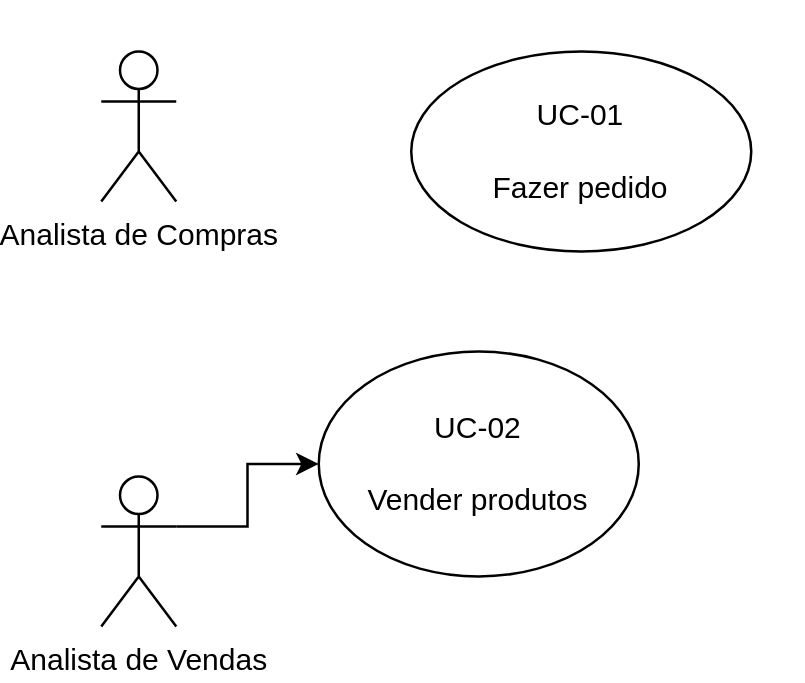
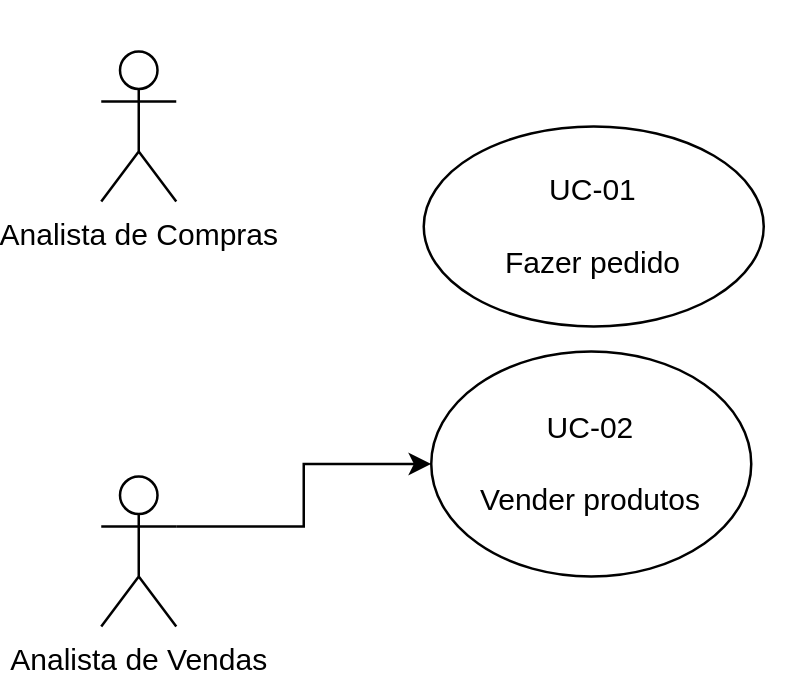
node "UC-01 Fazer pedido": moved (581, 151) -> (594, 226)
node "UC-02 Vender produtos": moved (479, 464) -> (591, 464)
